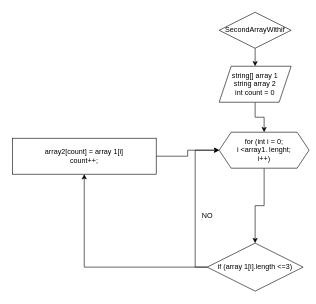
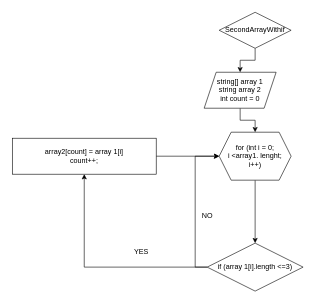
node "string[] array 1 string array 2 int count = 0": moved (255, 84) -> (240, 90)
node "for (int i = 0; i <array1. lenght; i++)": size 90x36 -> 72x48
node "YES": added
